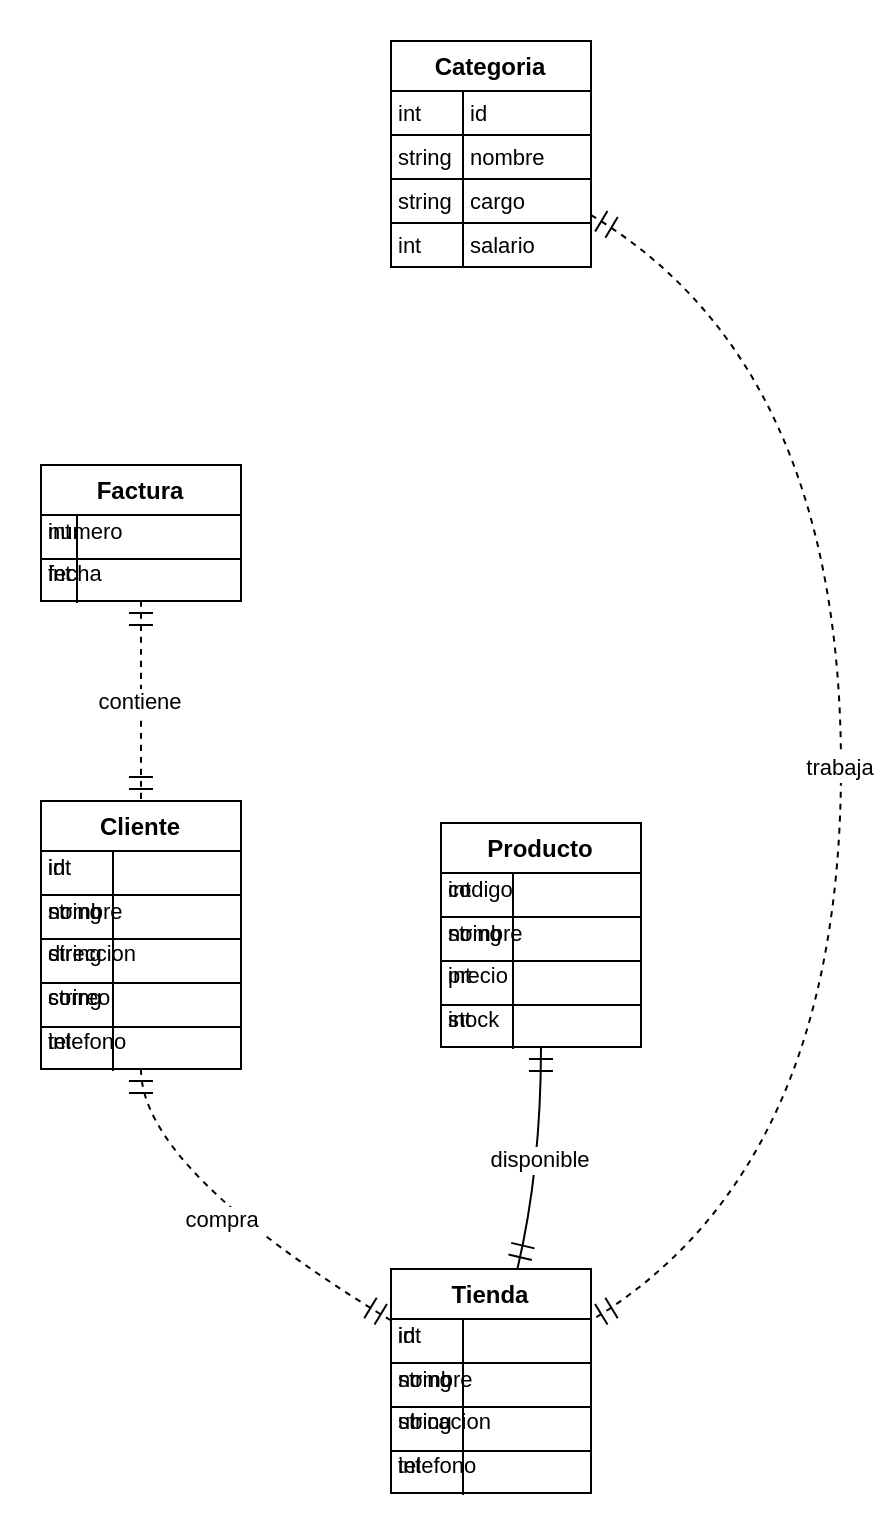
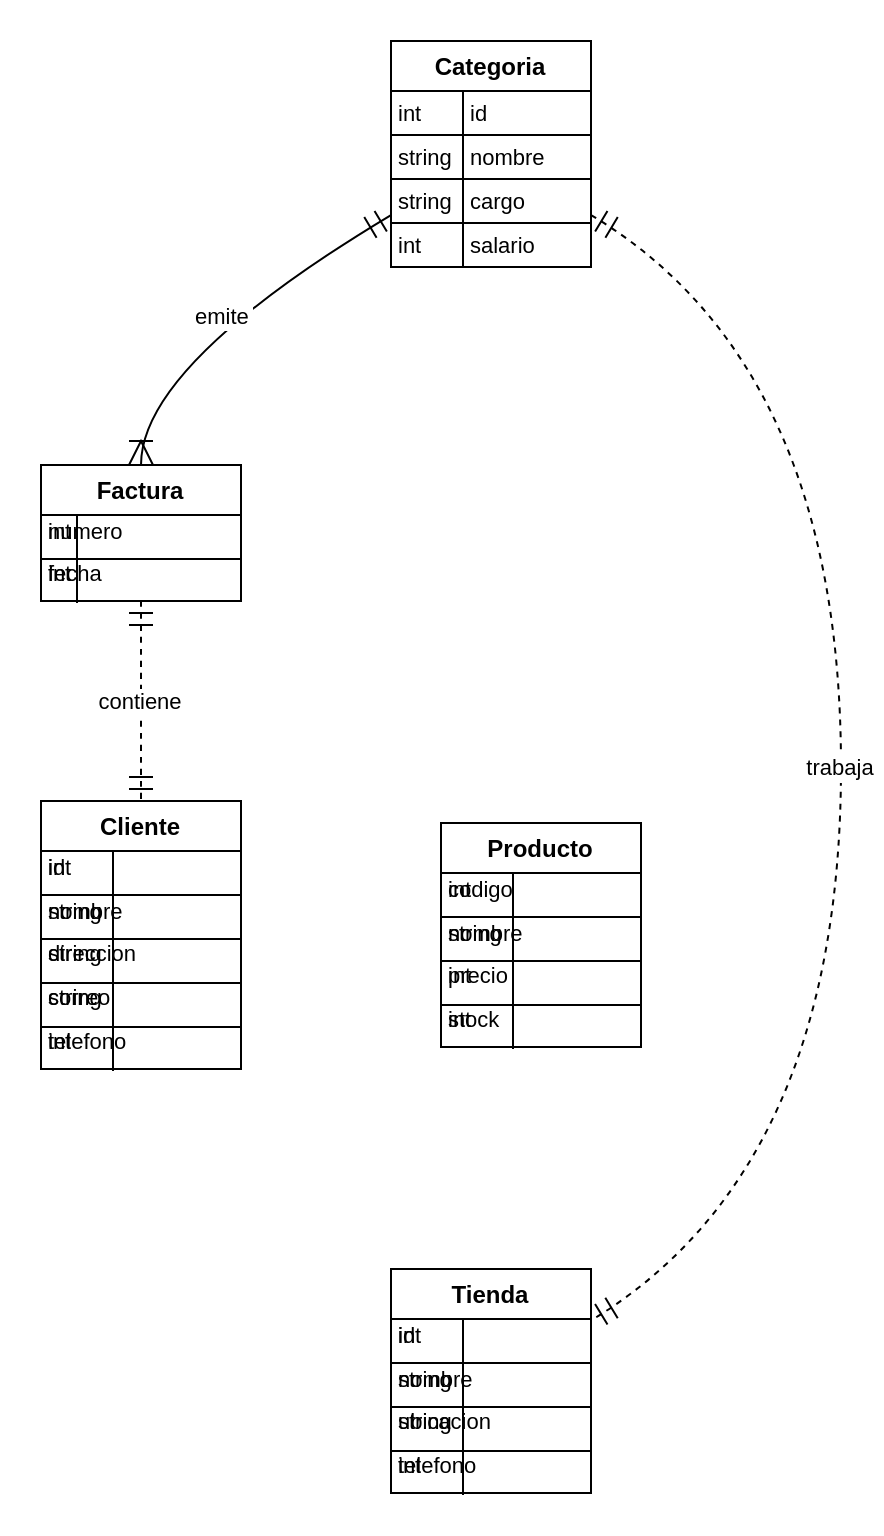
edge "Categoria" -- "Factura": added, label "emite"
edge "Producto" -- "Tienda": removed, label "disponible"
edge "Cliente" -- "Tienda": removed, label "compra"
